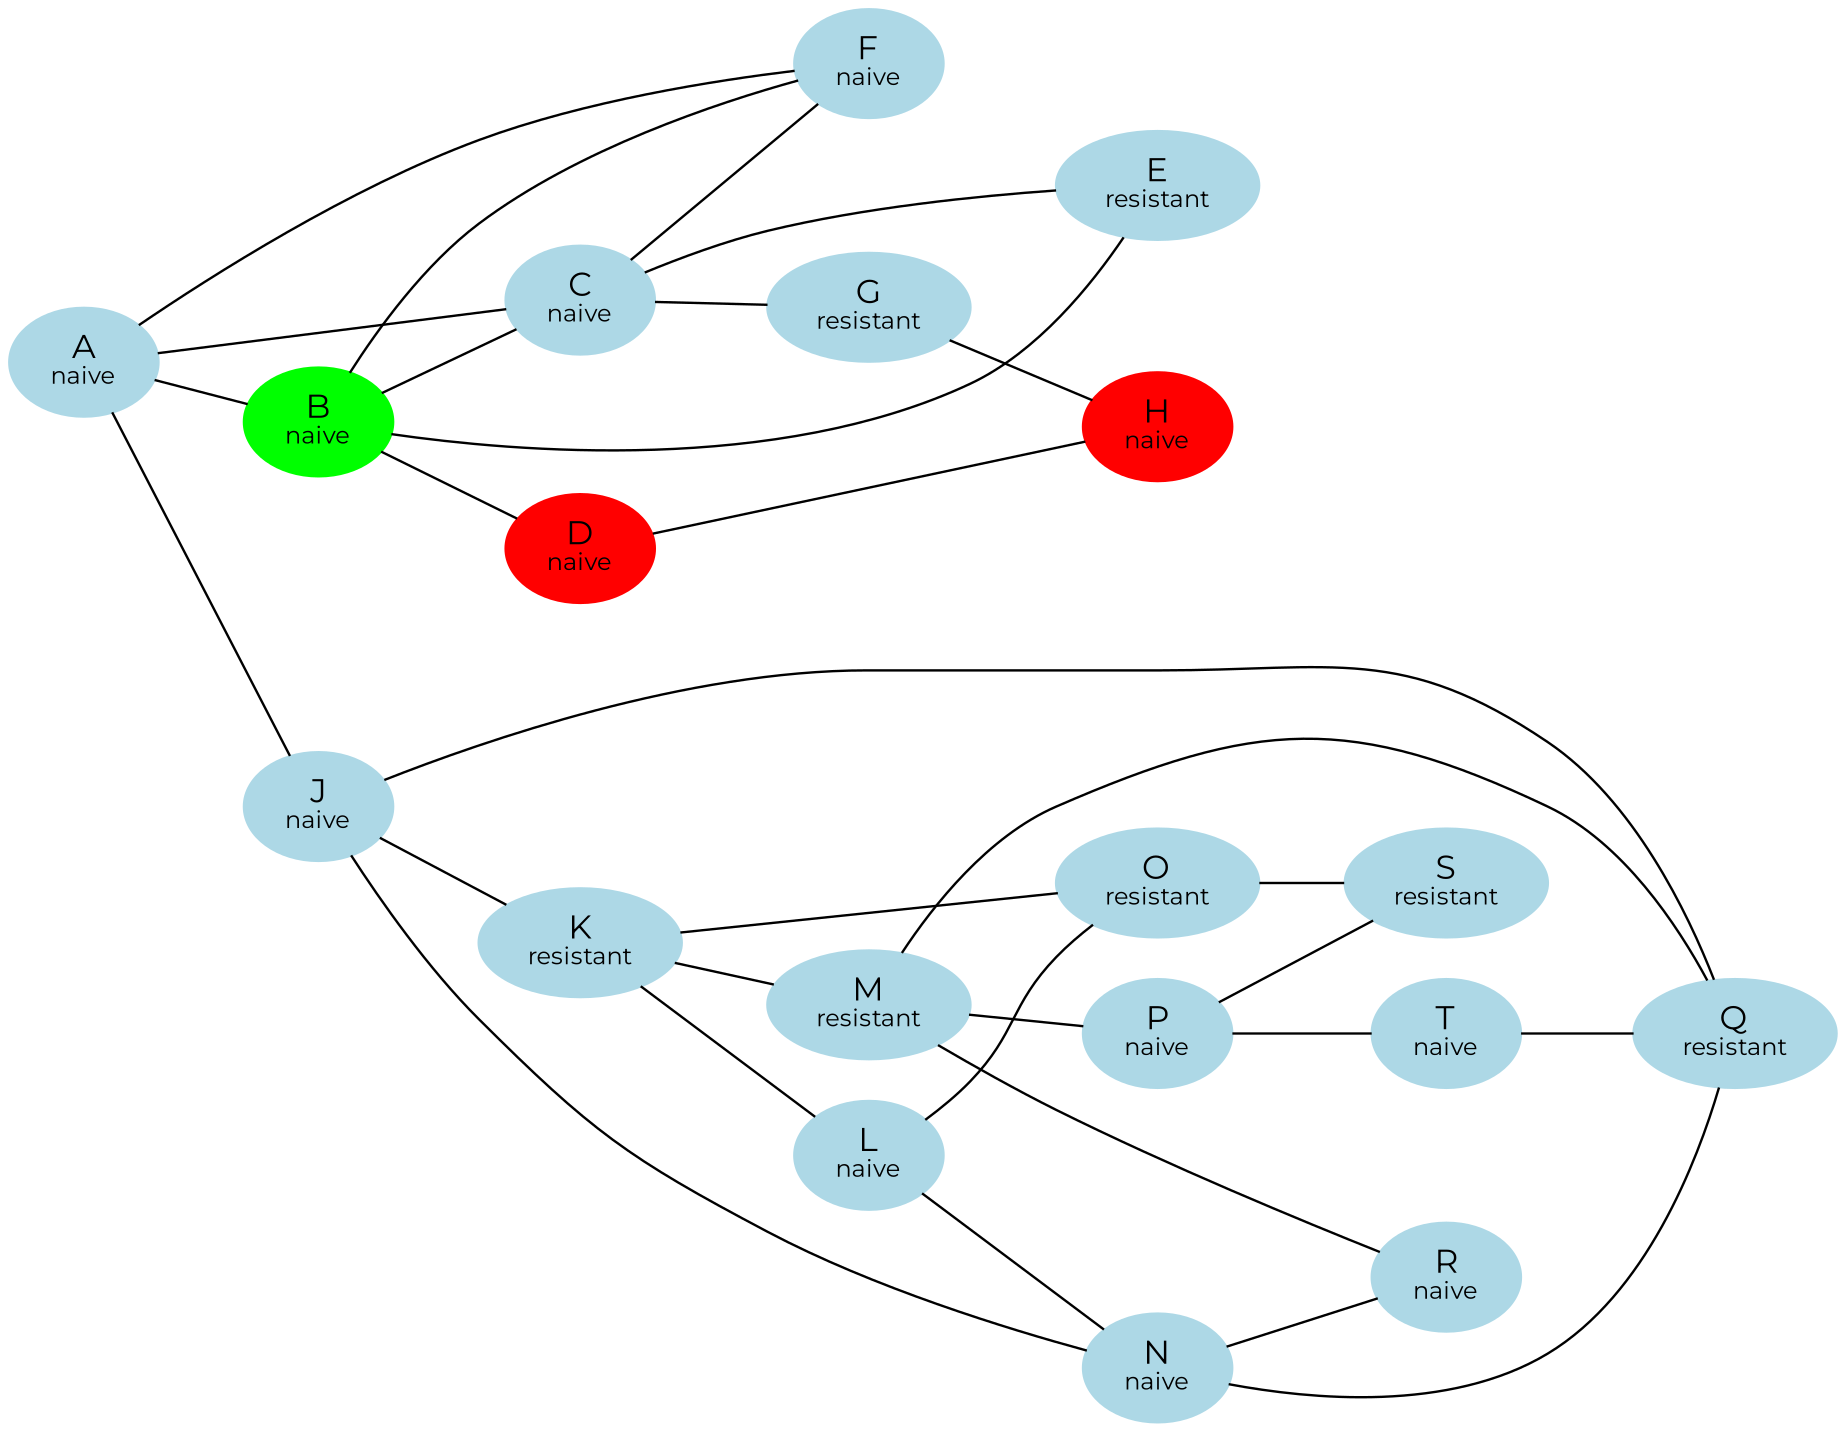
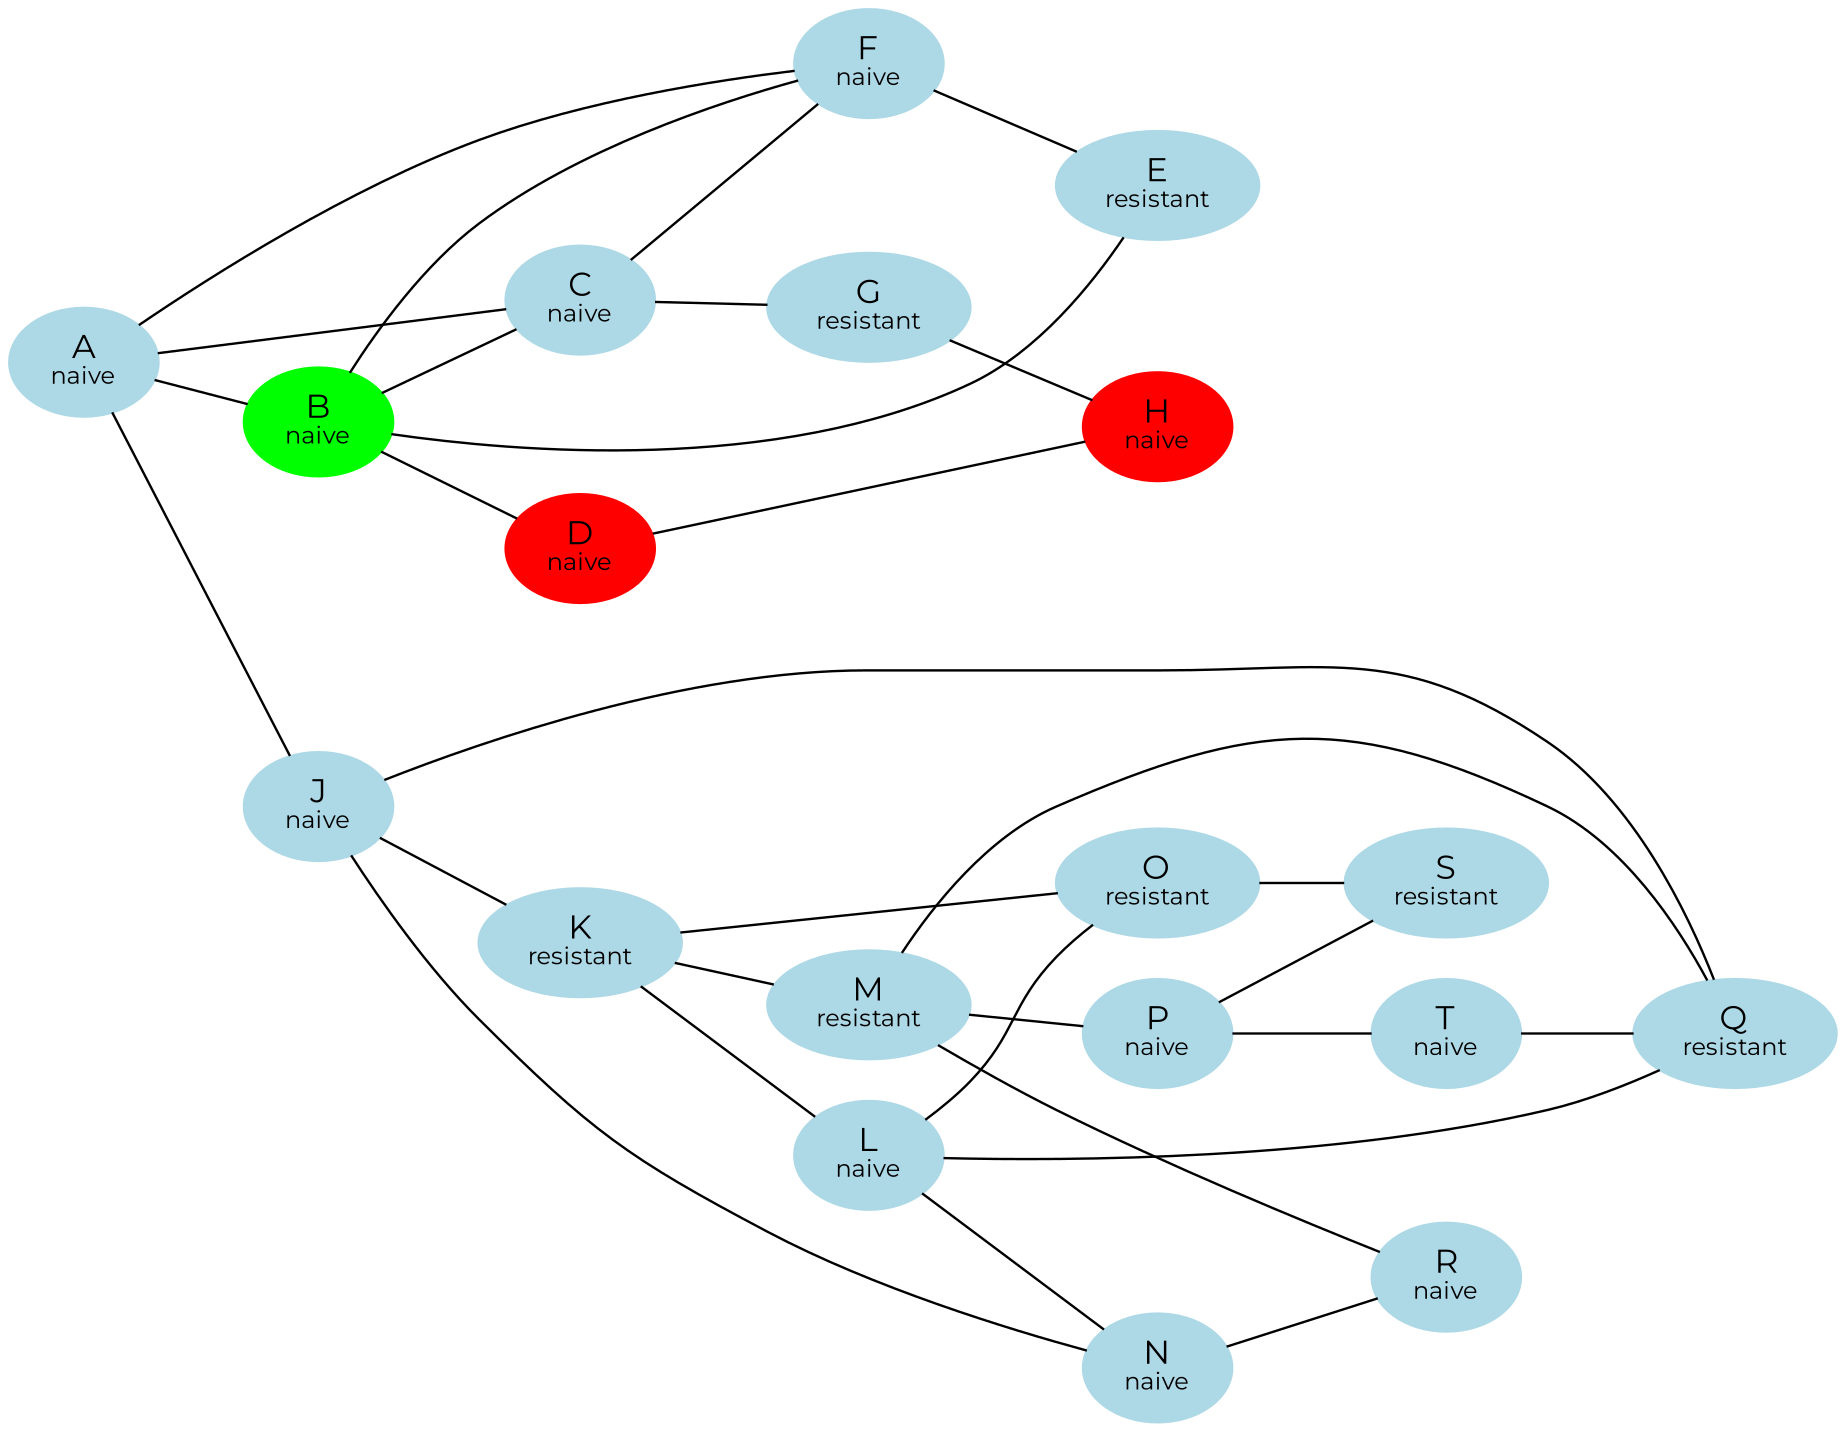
edge "E" -- "C": now "E" -- "F"
edge "Q" -- "N": now "Q" -- "L"
